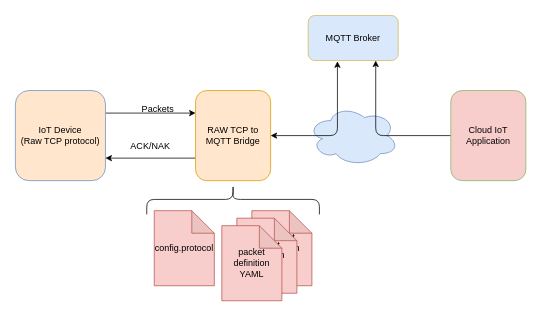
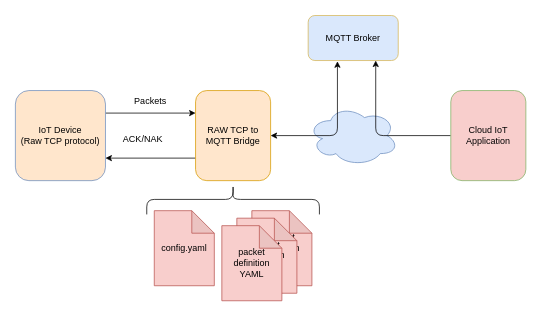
node "Packets": moved (158, 109) -> (150, 102)
node "ACK/NAK": moved (150, 147) -> (143, 139)
node "config.protocol": label "config.protocol" -> "config.yaml"
